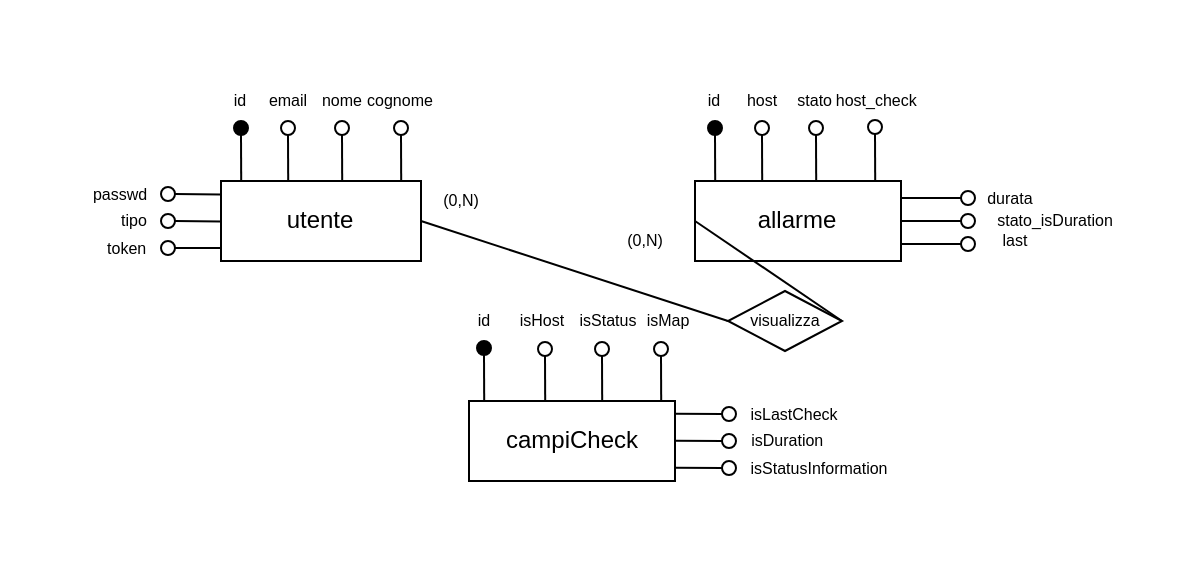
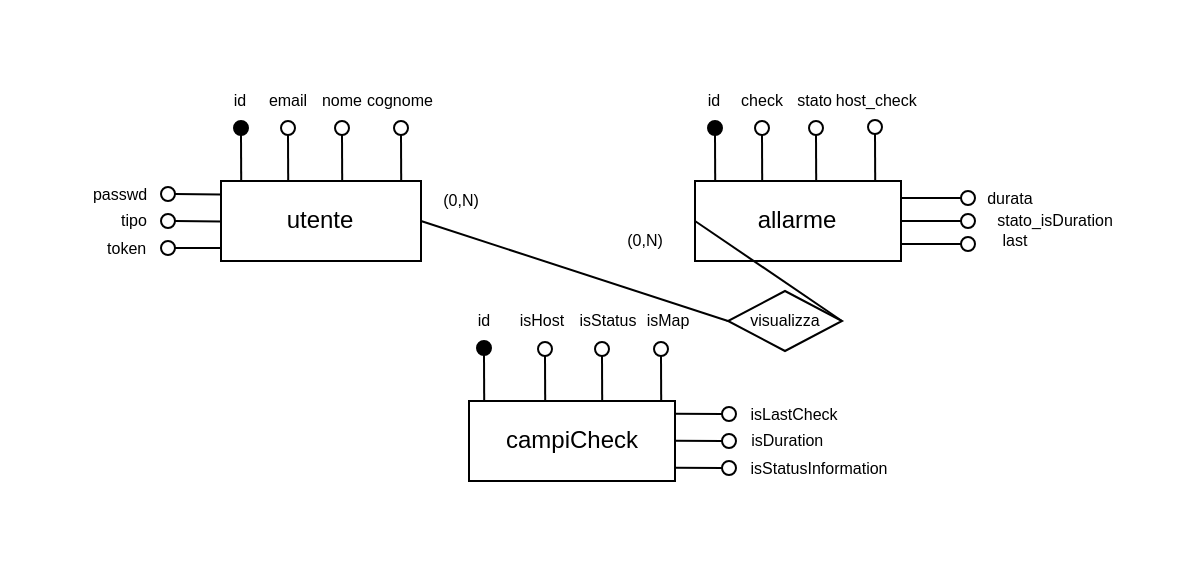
node "host": label "host" -> "check"
